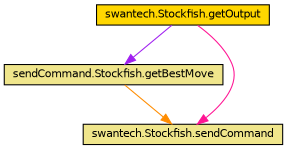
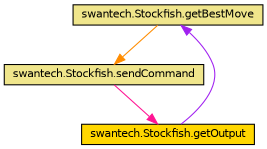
edge "swantech.Stockfish.getOutput" -> "swantech.Stockfish.sendCommand": reversed
node "sendCommand.Stockfish.getBestMove": label "sendCommand.Stockfish.getBestMove" -> "swantech.Stockfish.getBestMove"
